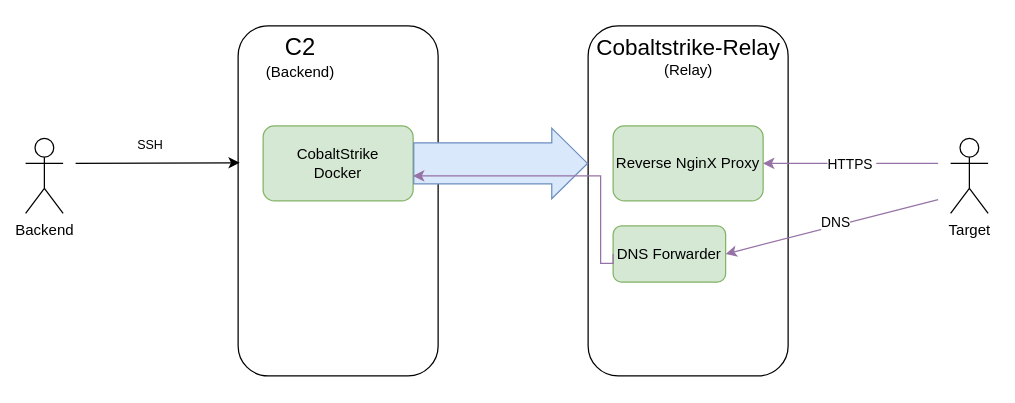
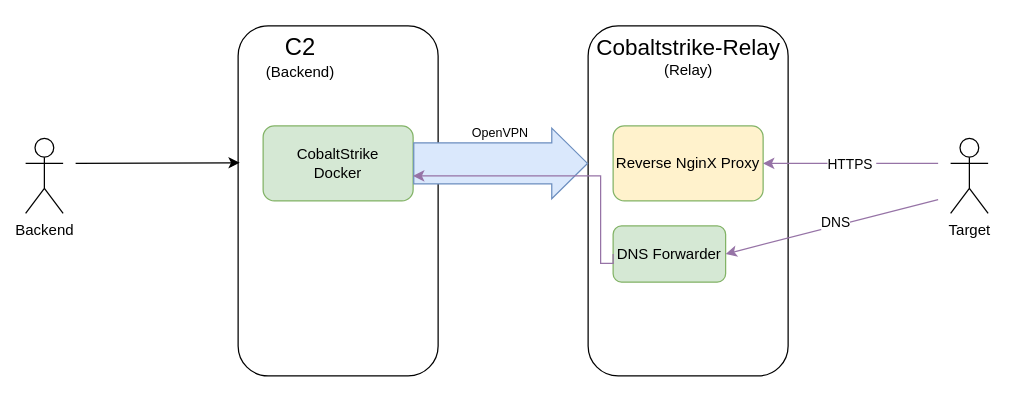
node "OpenVPN": added
node "SSH": removed
node "Reverse NginX Proxy": fillcolor #d5e8d4 -> #fff2cc
